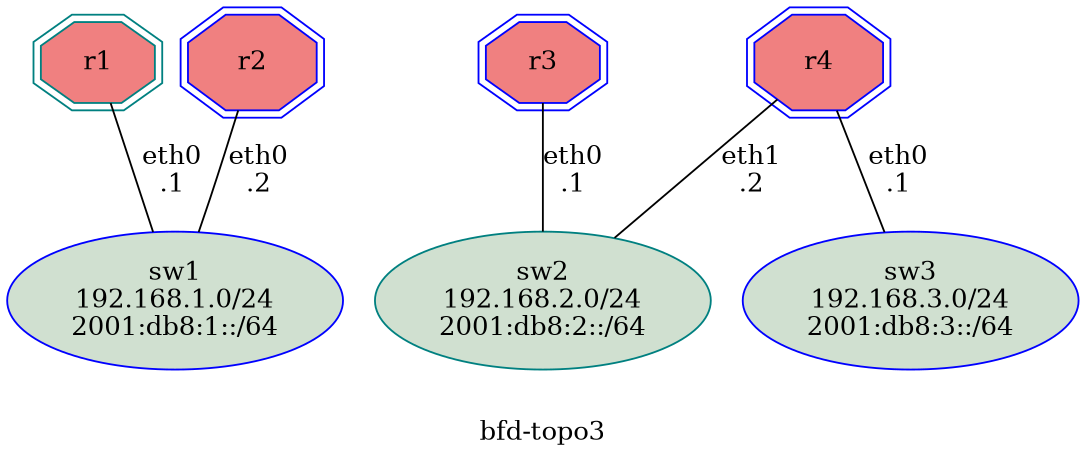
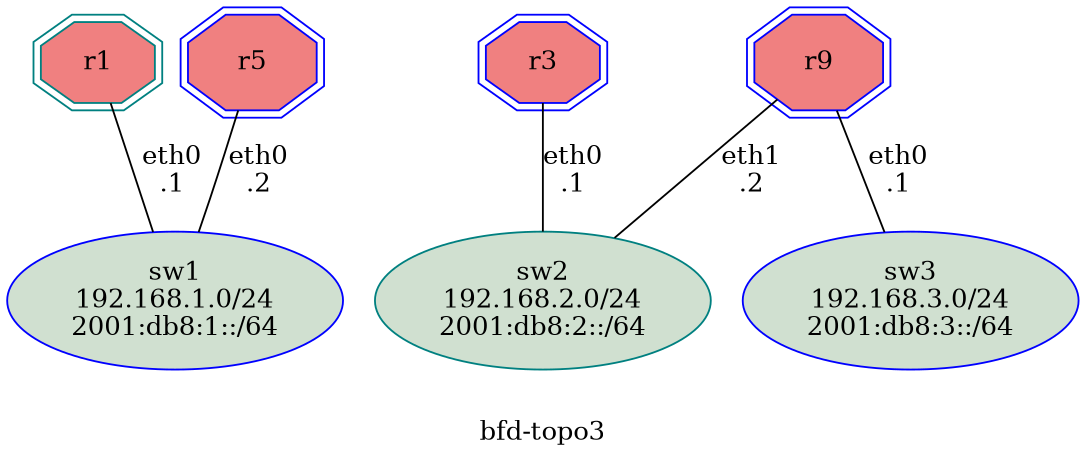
node "r2": label "r2" -> "r5"
node "r4": label "r4" -> "r9"
